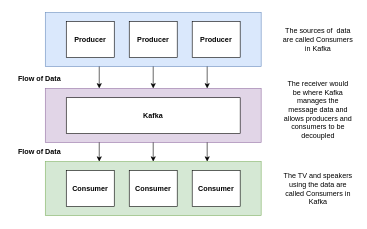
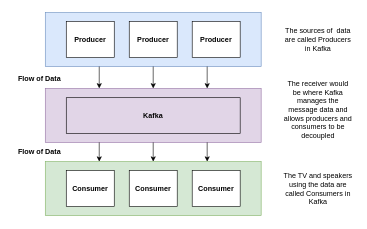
node "The sources of data are called Consumers in Kafka": label "The sources of data are called Consumers in Kafka" -> "The sources of data are called Producers in Kafka"
node "Kafka": fillcolor #ffffff -> #e1d5e7
